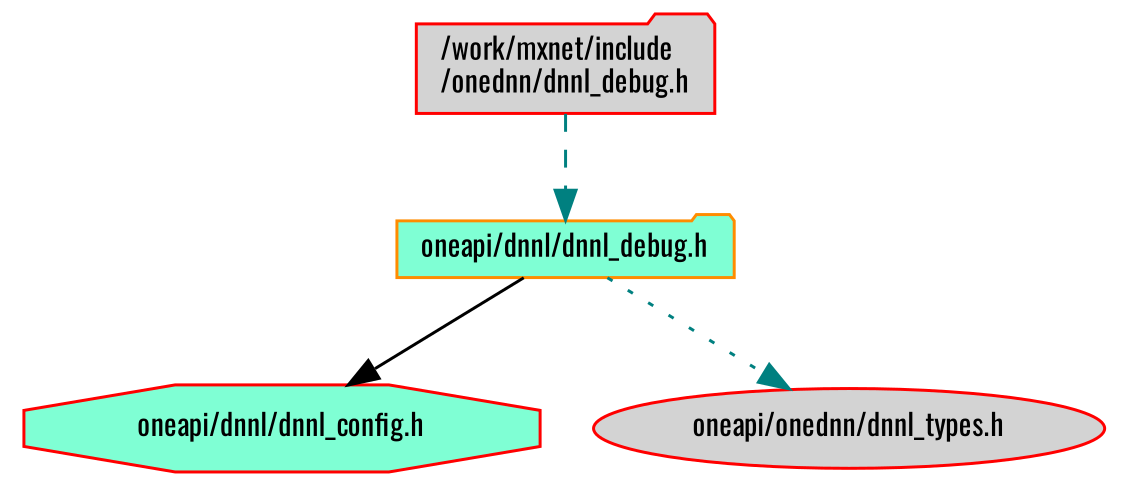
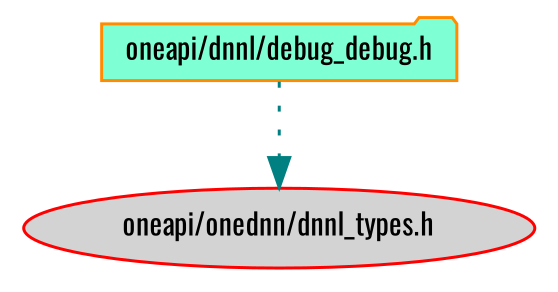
node "/work/mxnet/include /onednn/dnnl_debug.h": removed
node "oneapi/dnnl/dnnl_debug.h": label "oneapi/dnnl/dnnl_debug.h" -> "oneapi/dnnl/debug_debug.h"
node "oneapi/dnnl/dnnl_config.h": removed
